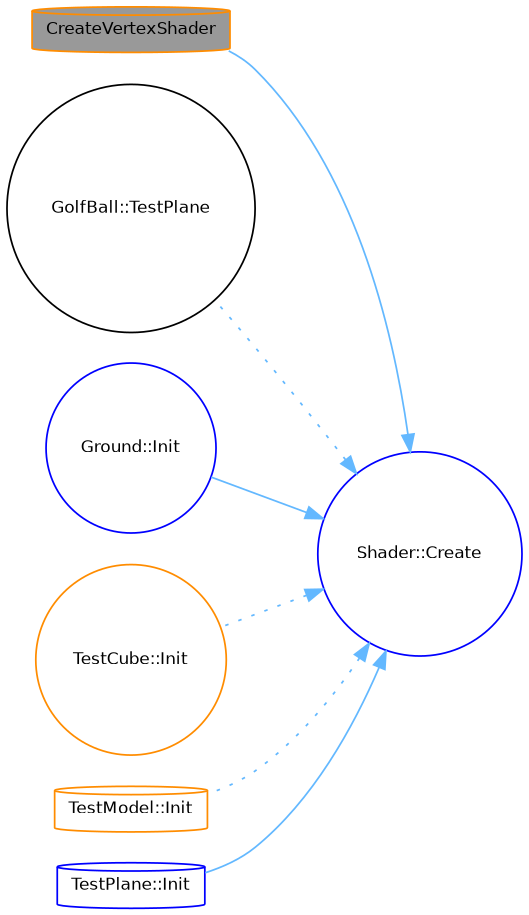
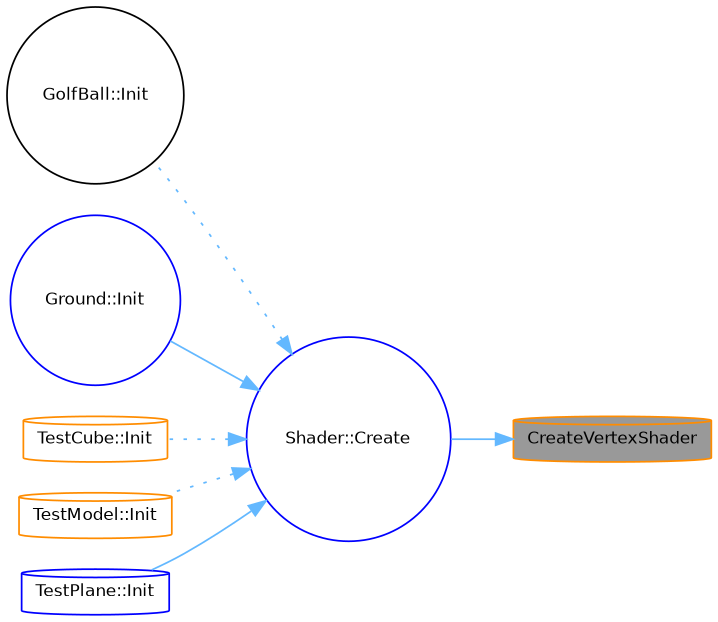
node "GolfBall::TestPlane": label "GolfBall::TestPlane" -> "GolfBall::Init"
edge "CreateVertexShader" -> "Shader::Create": reversed
node "TestCube::Init": shape circle -> cylinder
